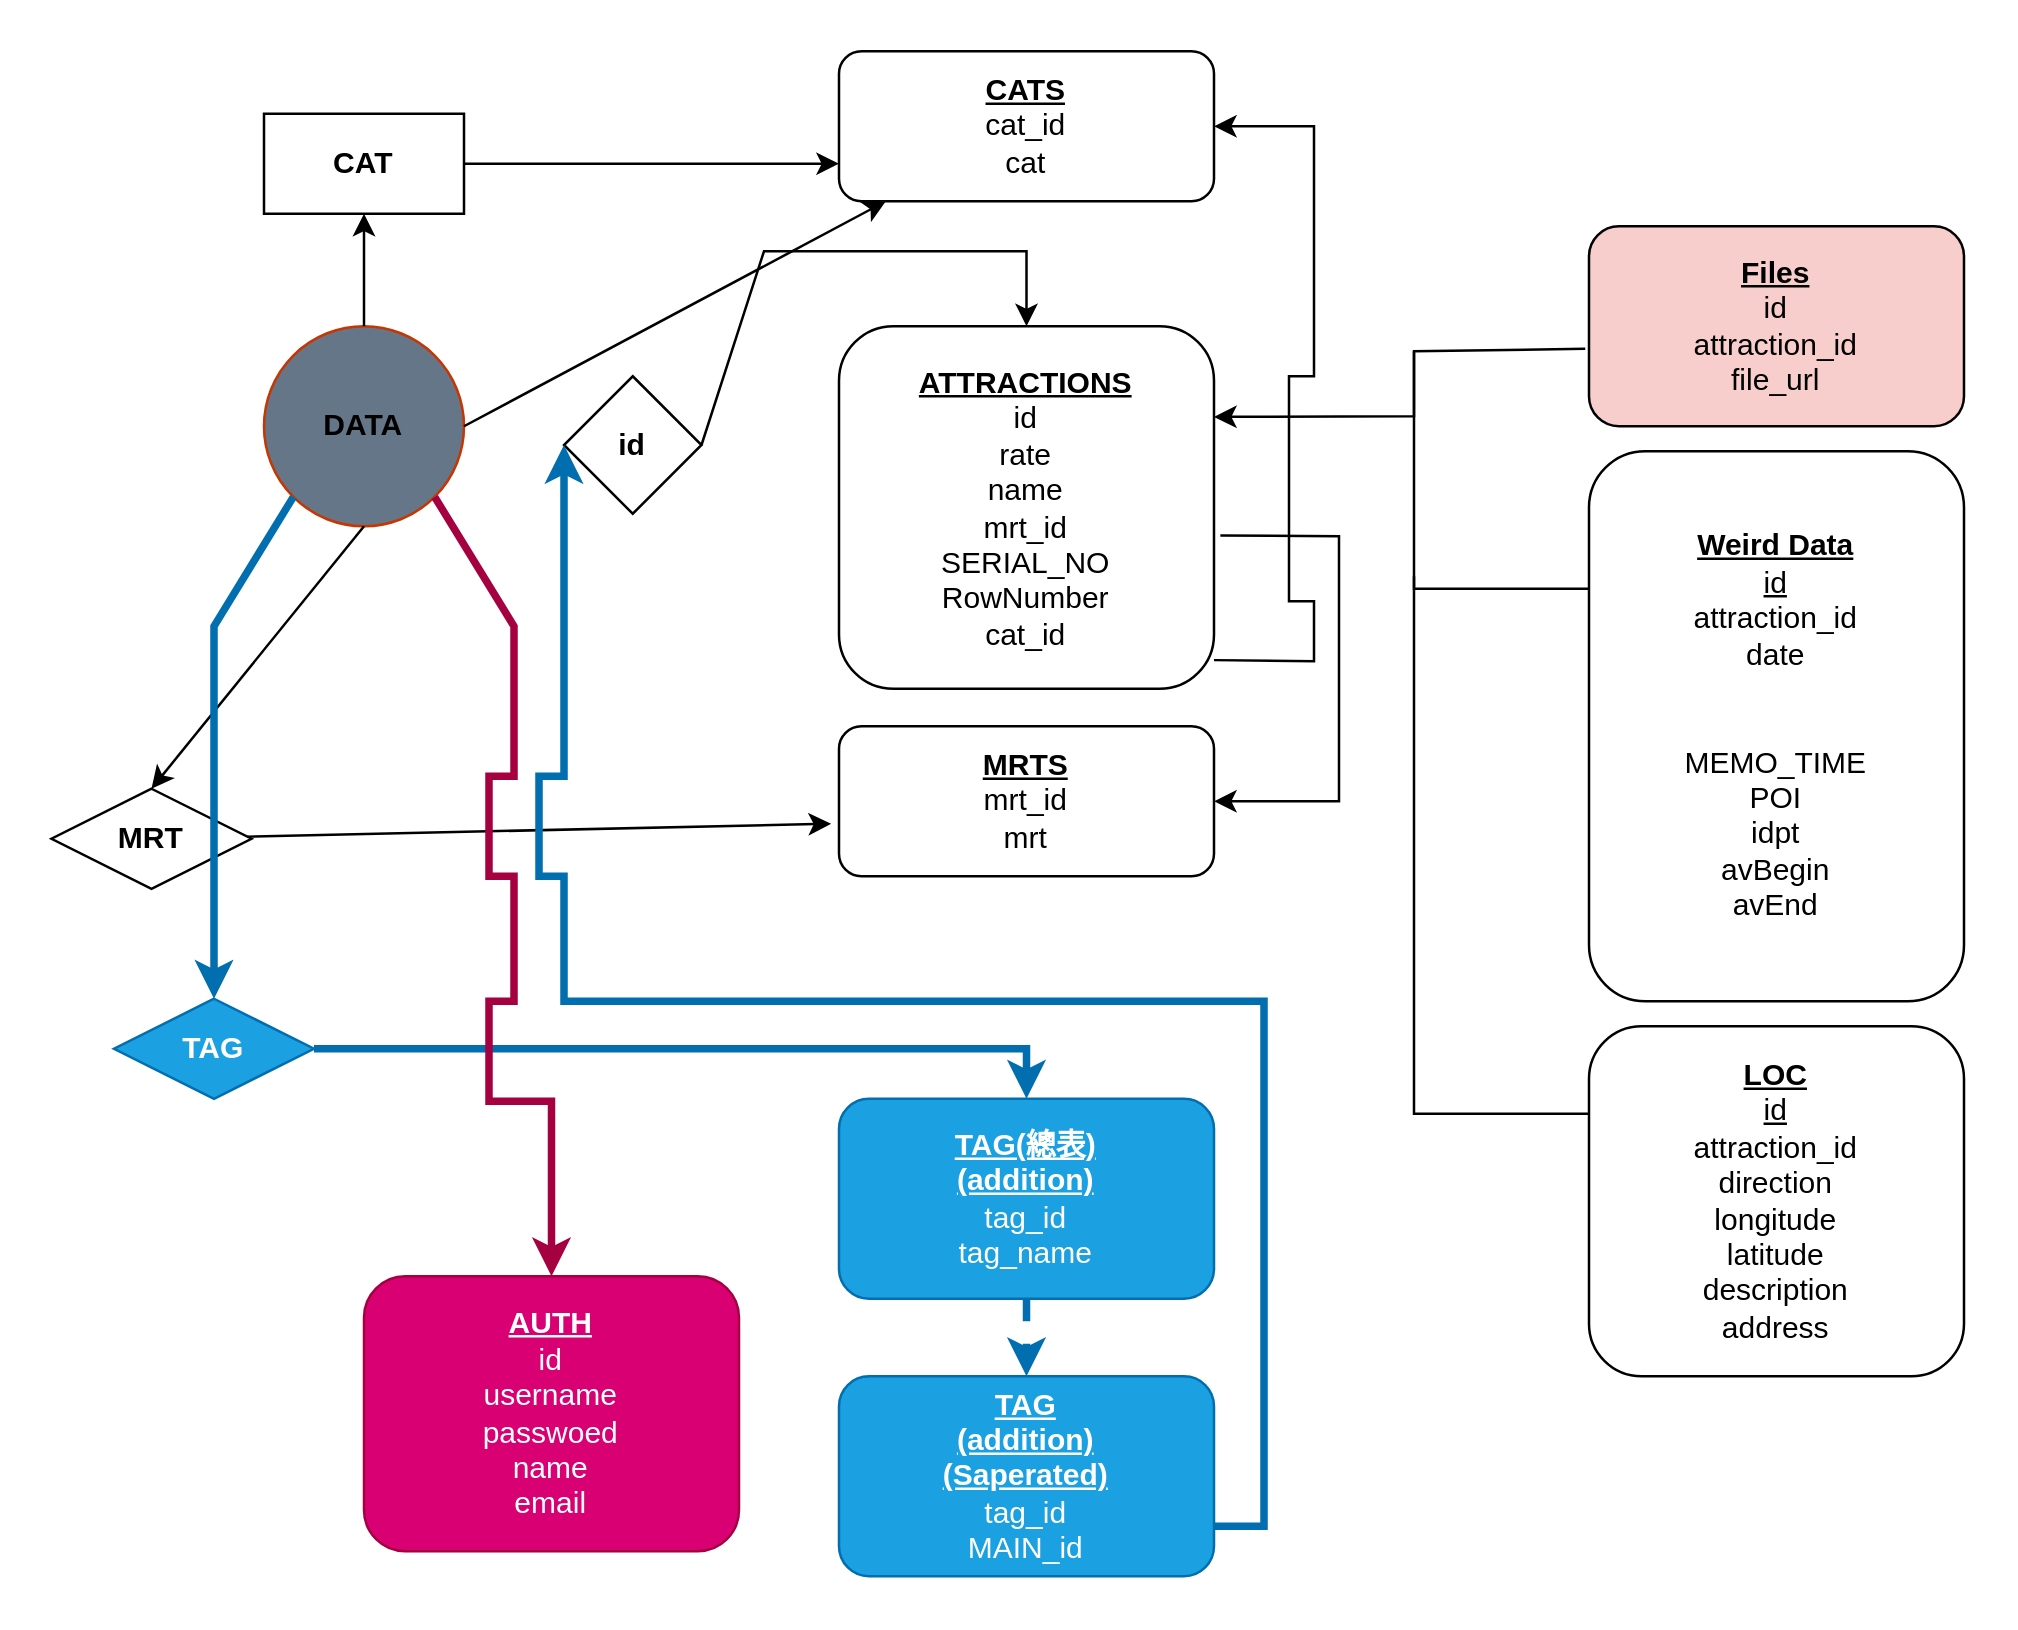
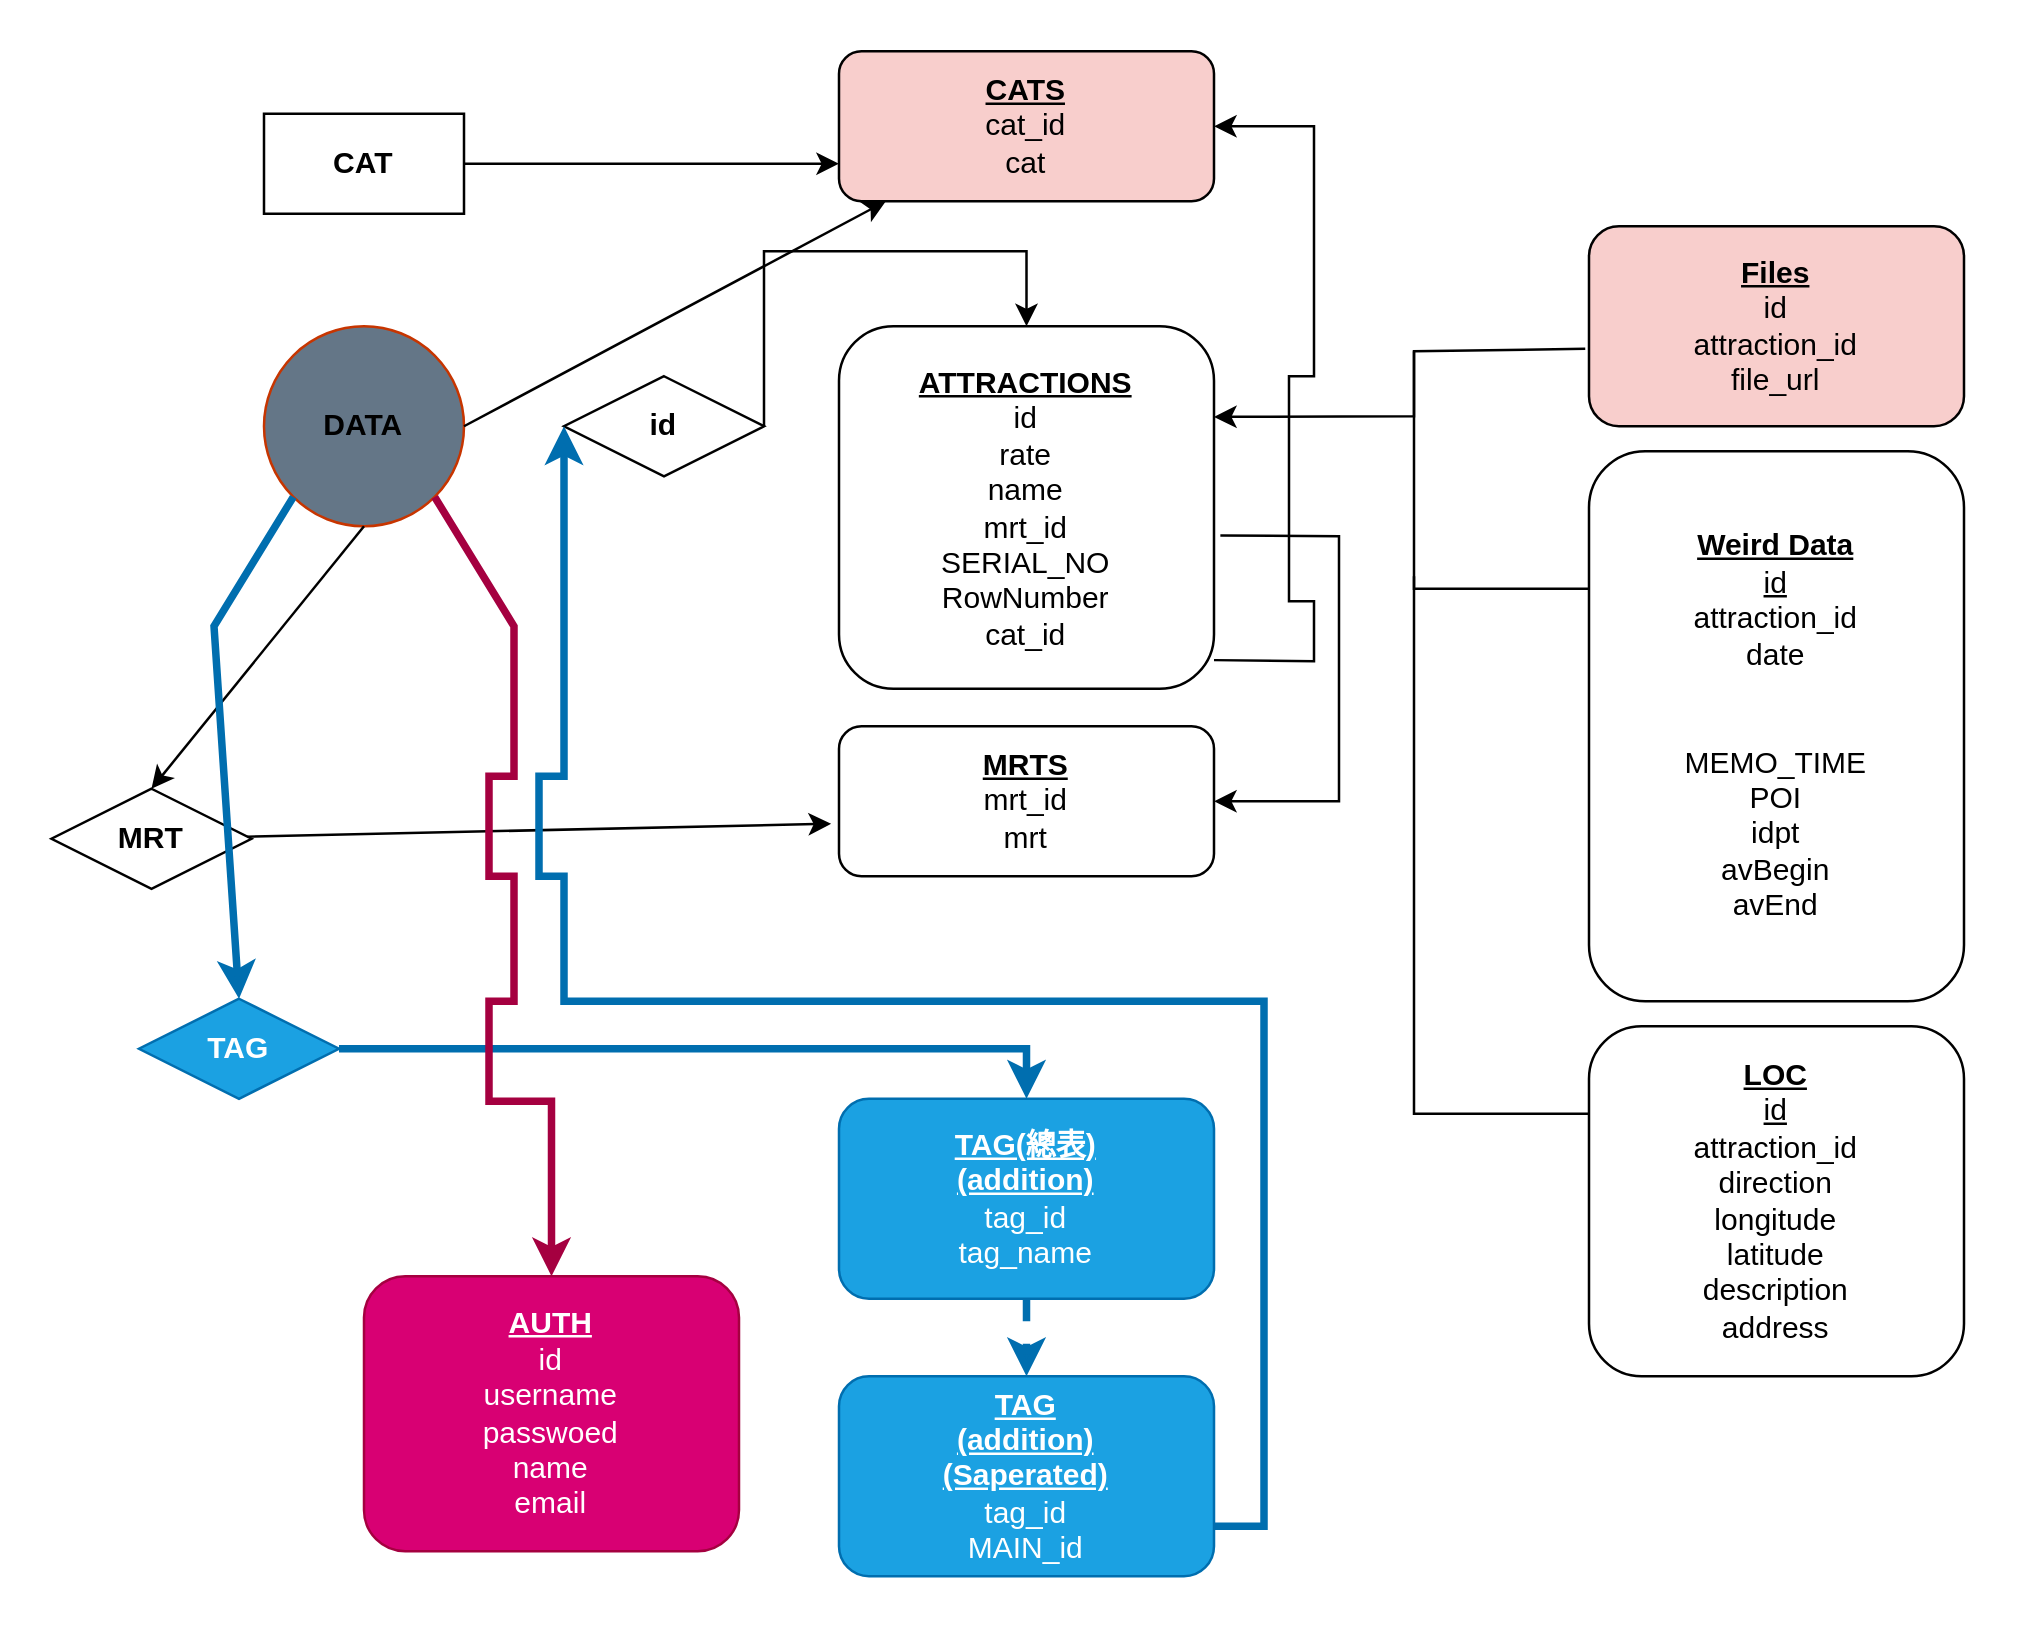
node "CATS cat_id cat": fillcolor #ffffff -> #f8cecc
edge "DATA" -> "CAT": removed
node "id": size 138x138 -> 200x100
node "TAG": moved (214, 1049) -> (239, 1049)
